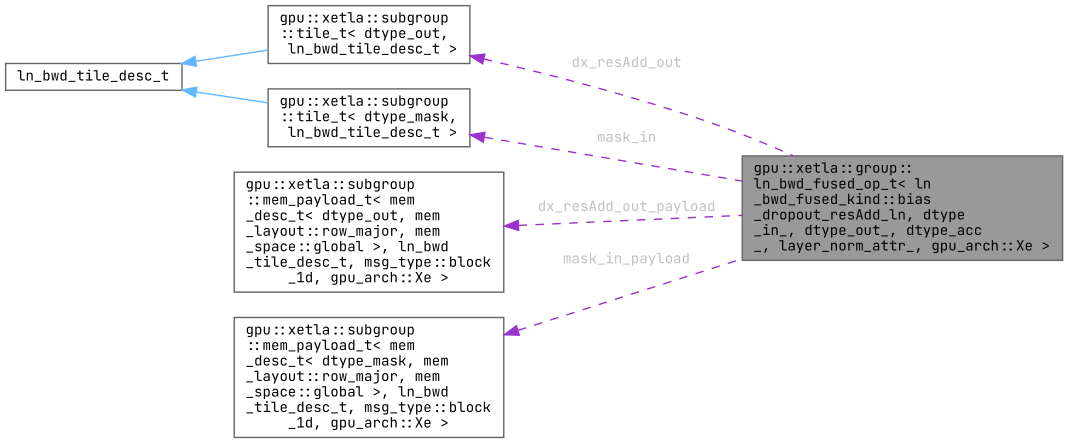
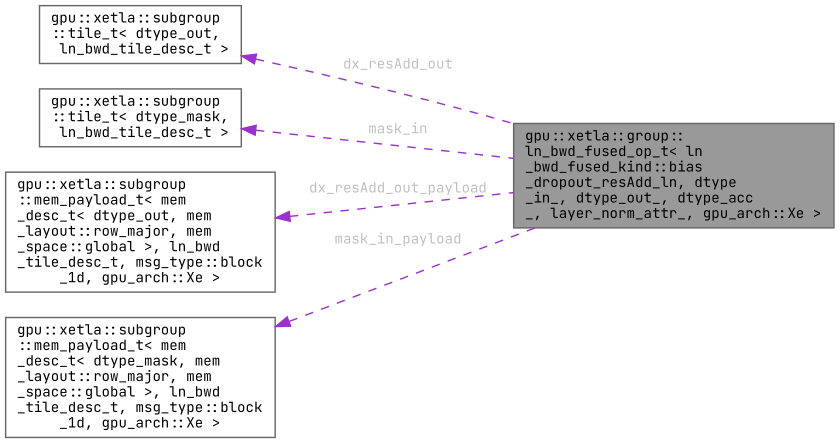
node "ln_bwd_tile_desc_t": removed
